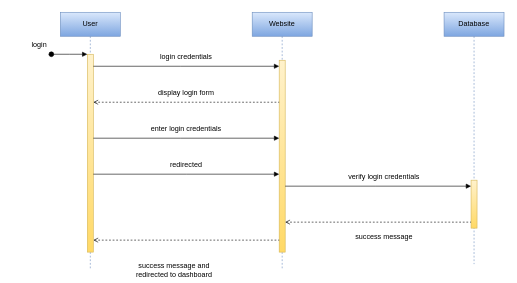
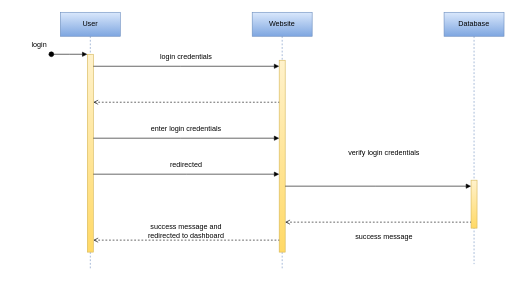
node "display login form": removed
node "verify login credentials": moved (384, 177) -> (384, 153)
node "success message and redirected to dashboard": moved (174, 270) -> (186, 231)
